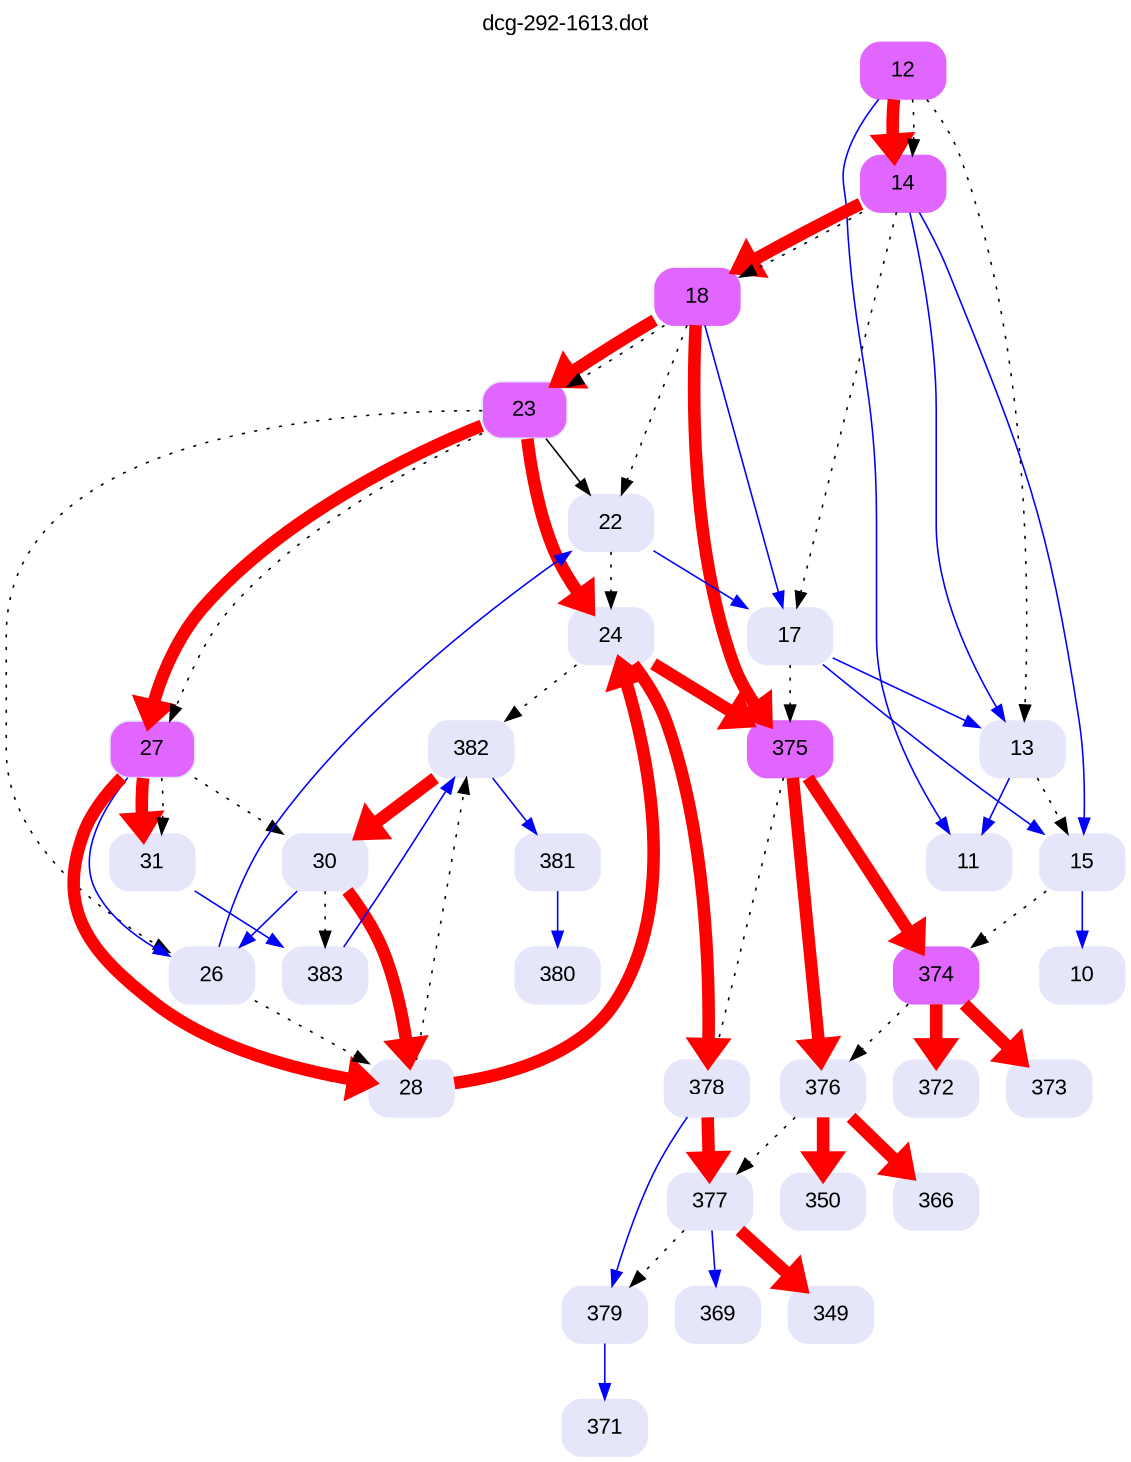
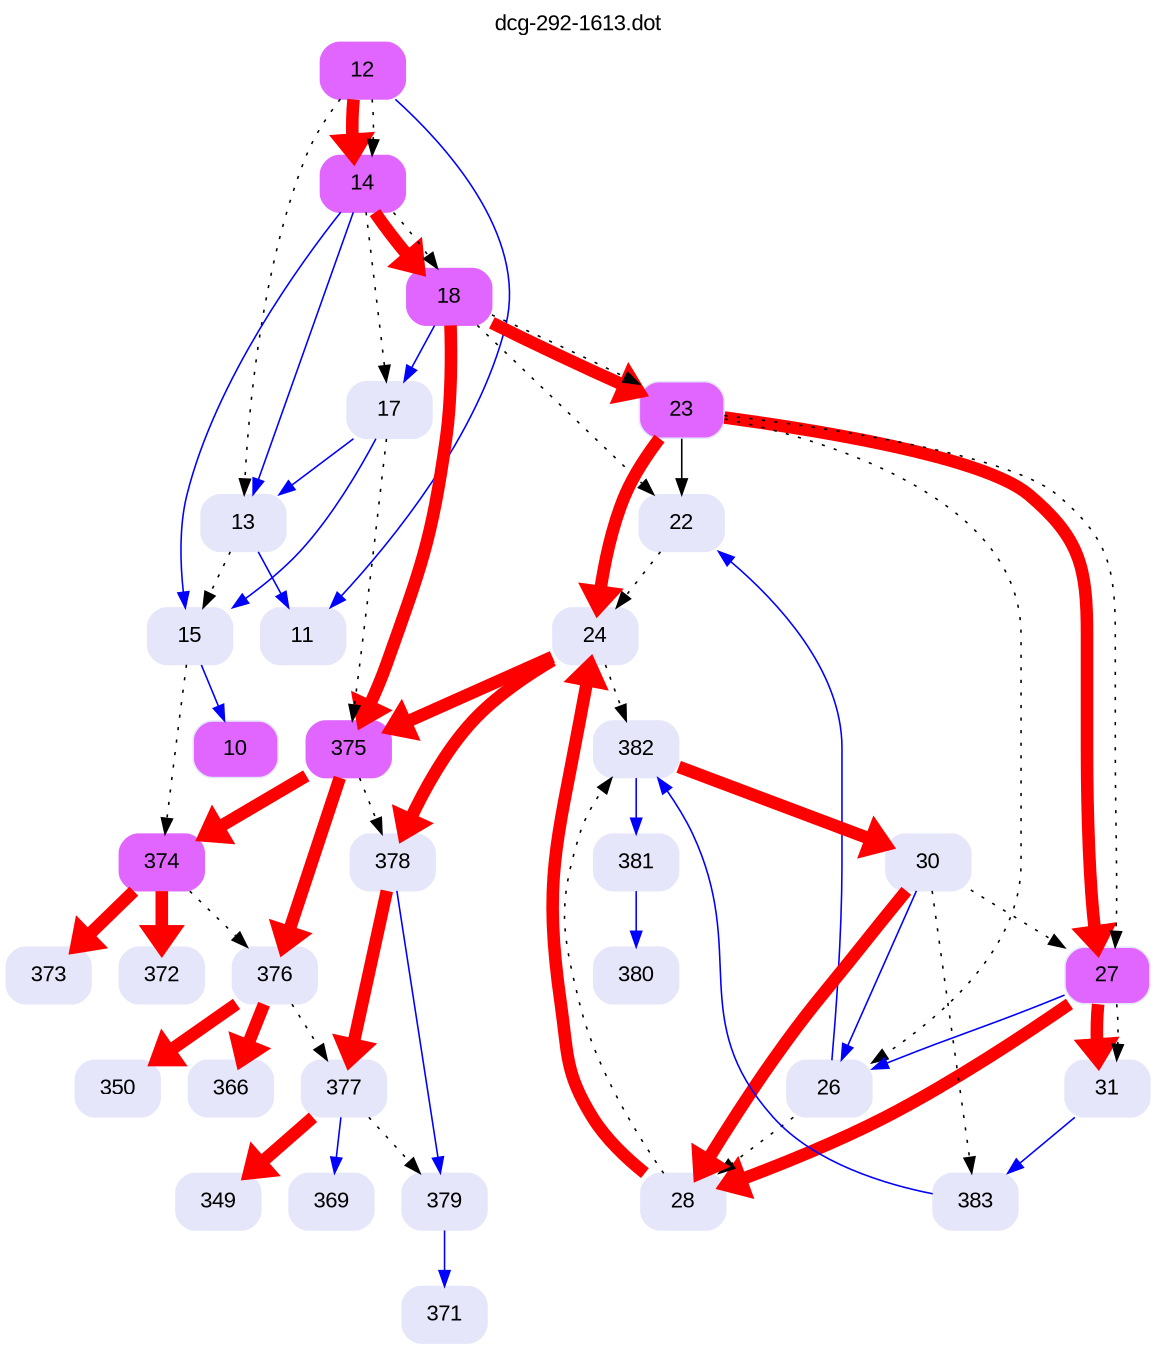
edge "22" -> "17": removed
edge "27" -> "30": reversed
node "10": fillcolor lavender -> mediumorchid1
